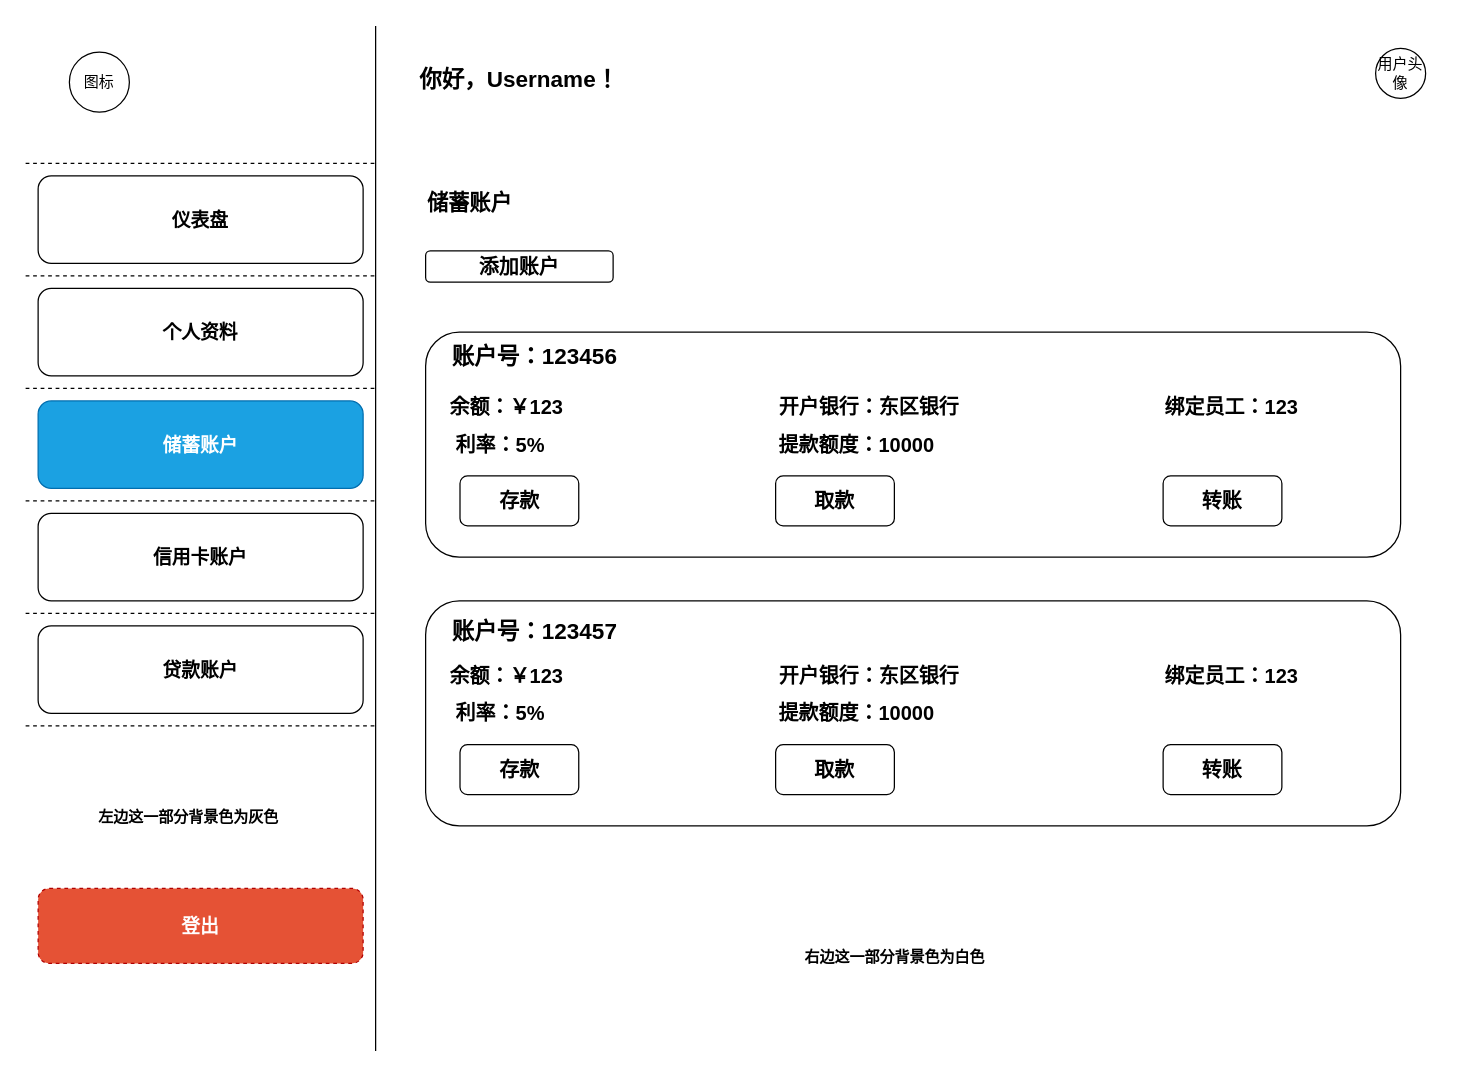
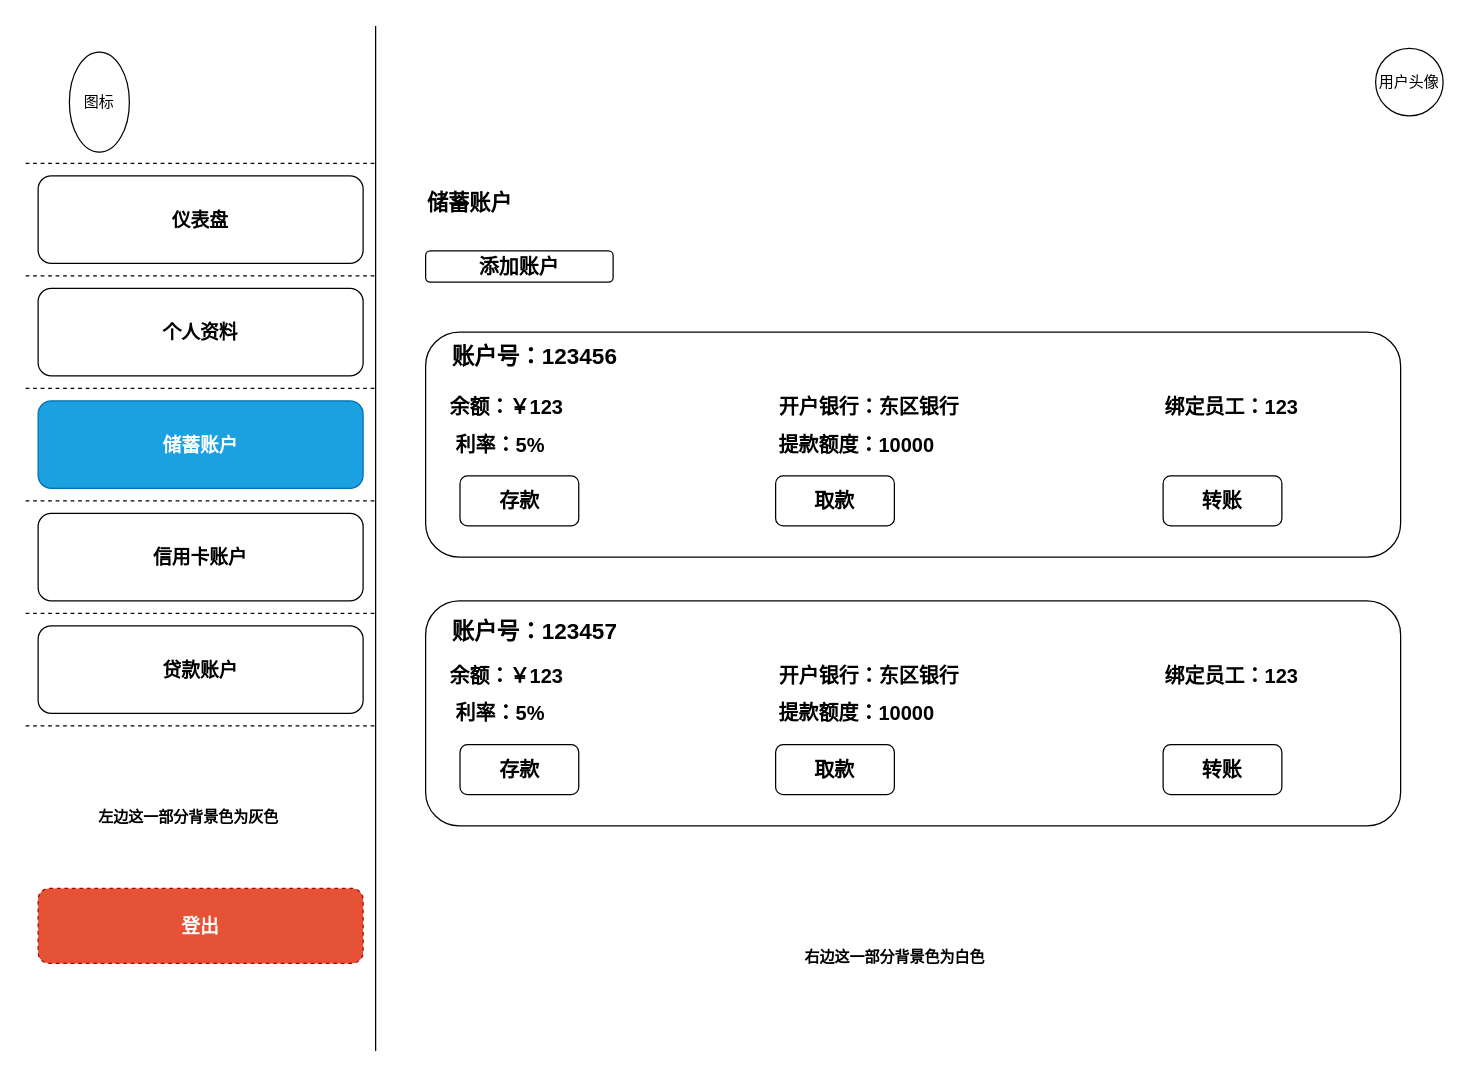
node "用户头像": size 50x50 -> 68x68
node "你好，Username！": removed
node "图标": size 60x60 -> 60x100
